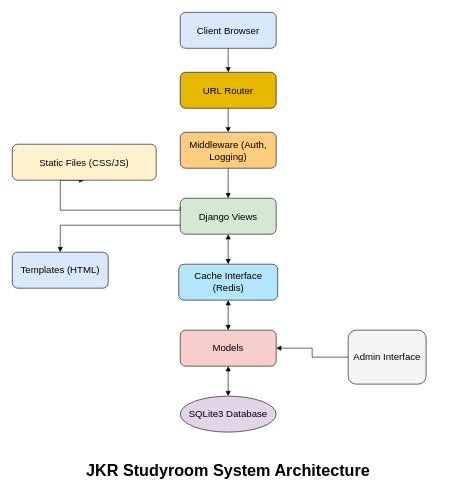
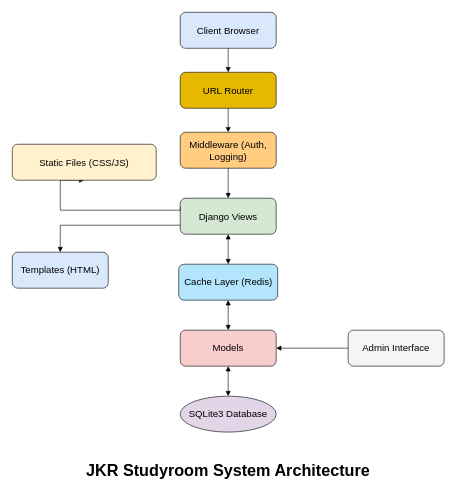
node "Cache Interface (Redis)": label "Cache Interface (Redis)" -> "Cache Layer (Redis)"
node "Admin Interface": size 78x54 -> 96x36
